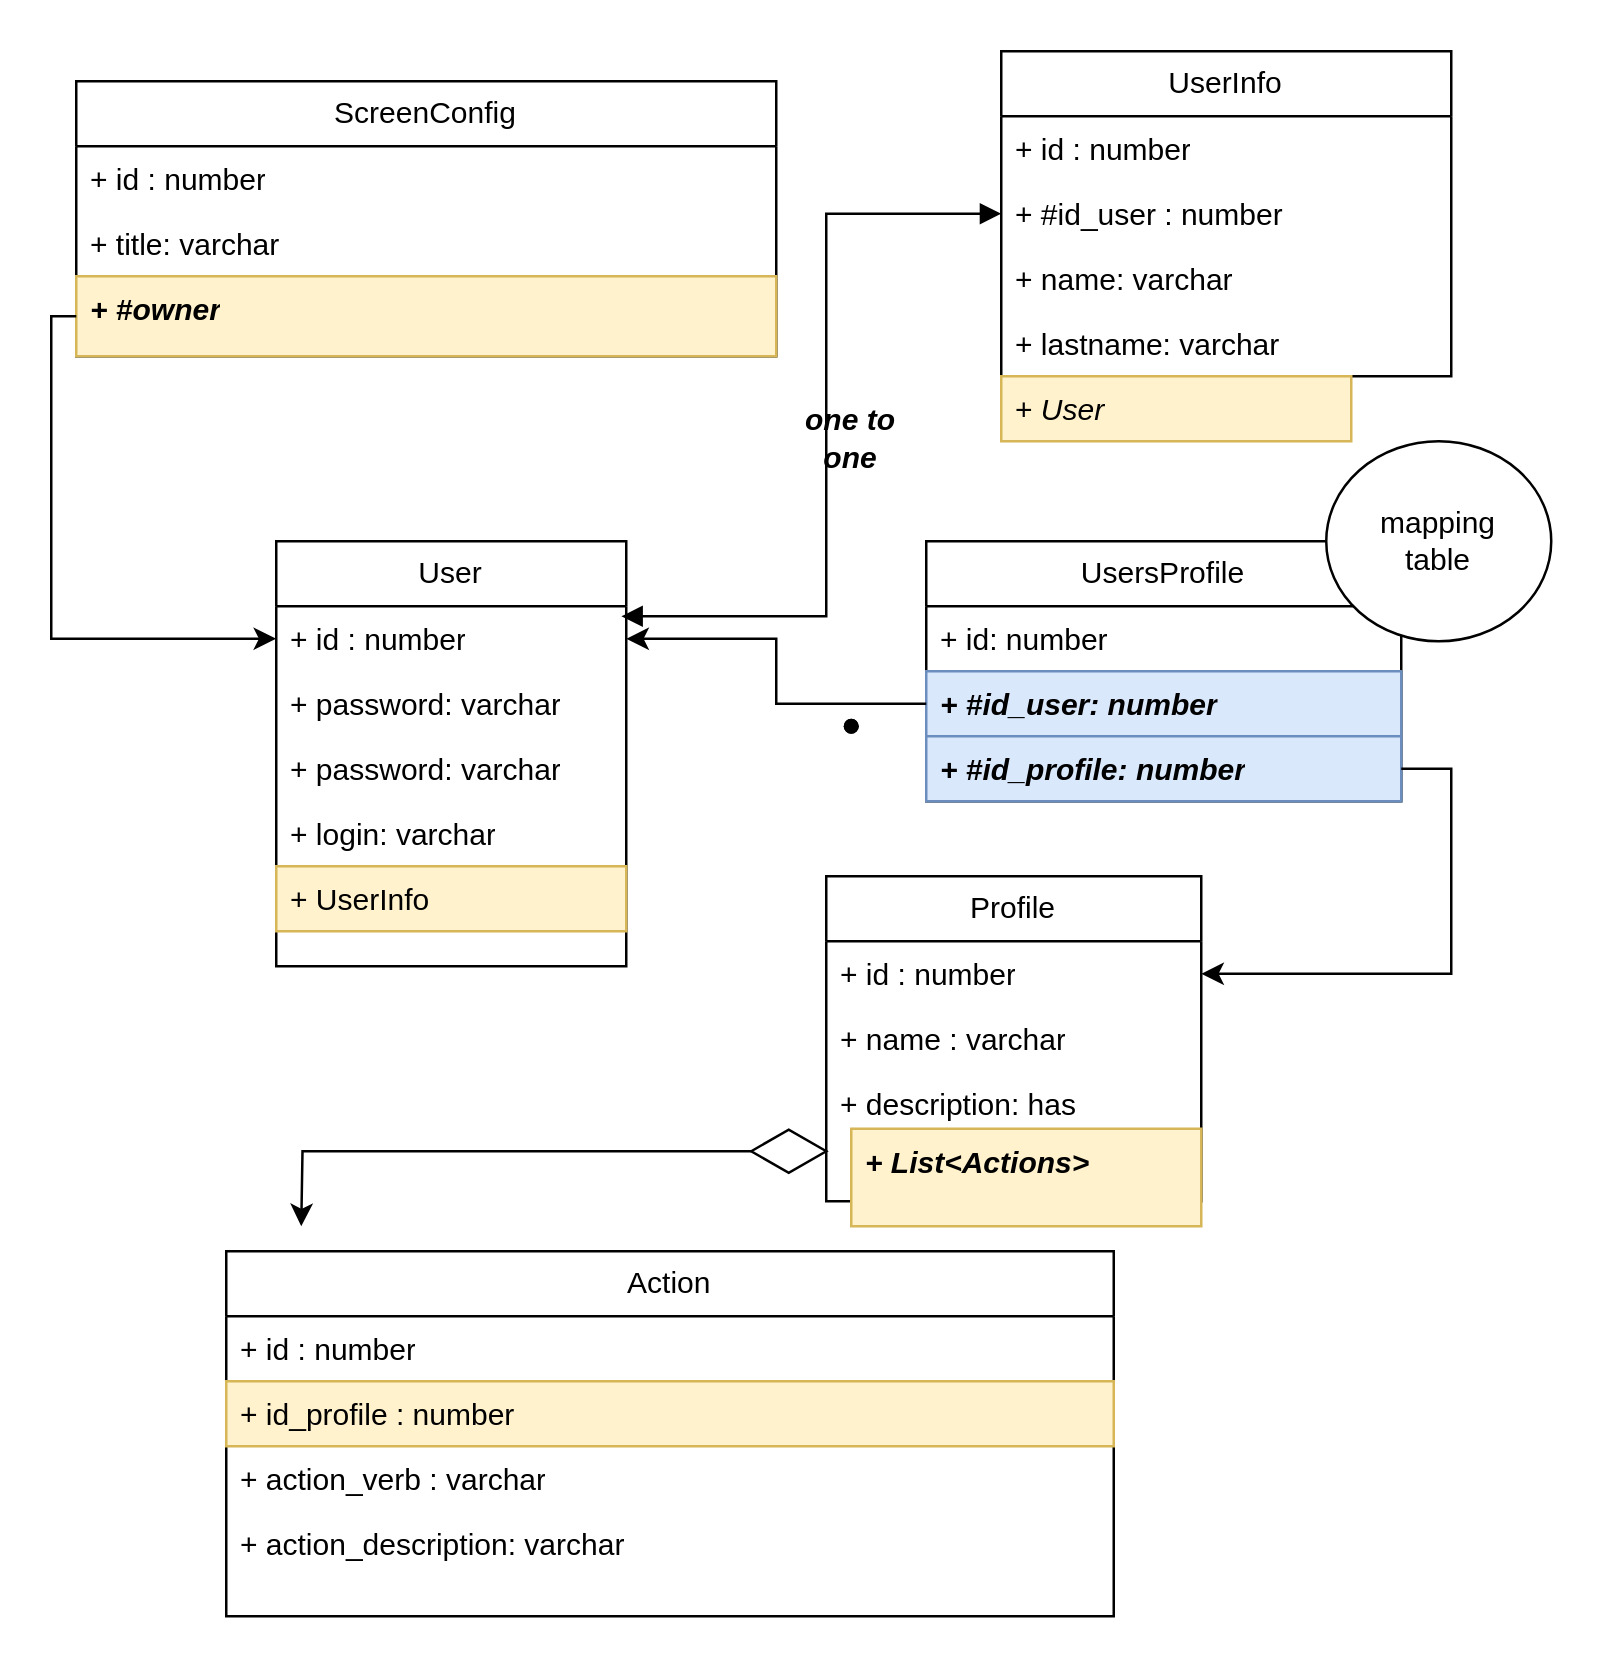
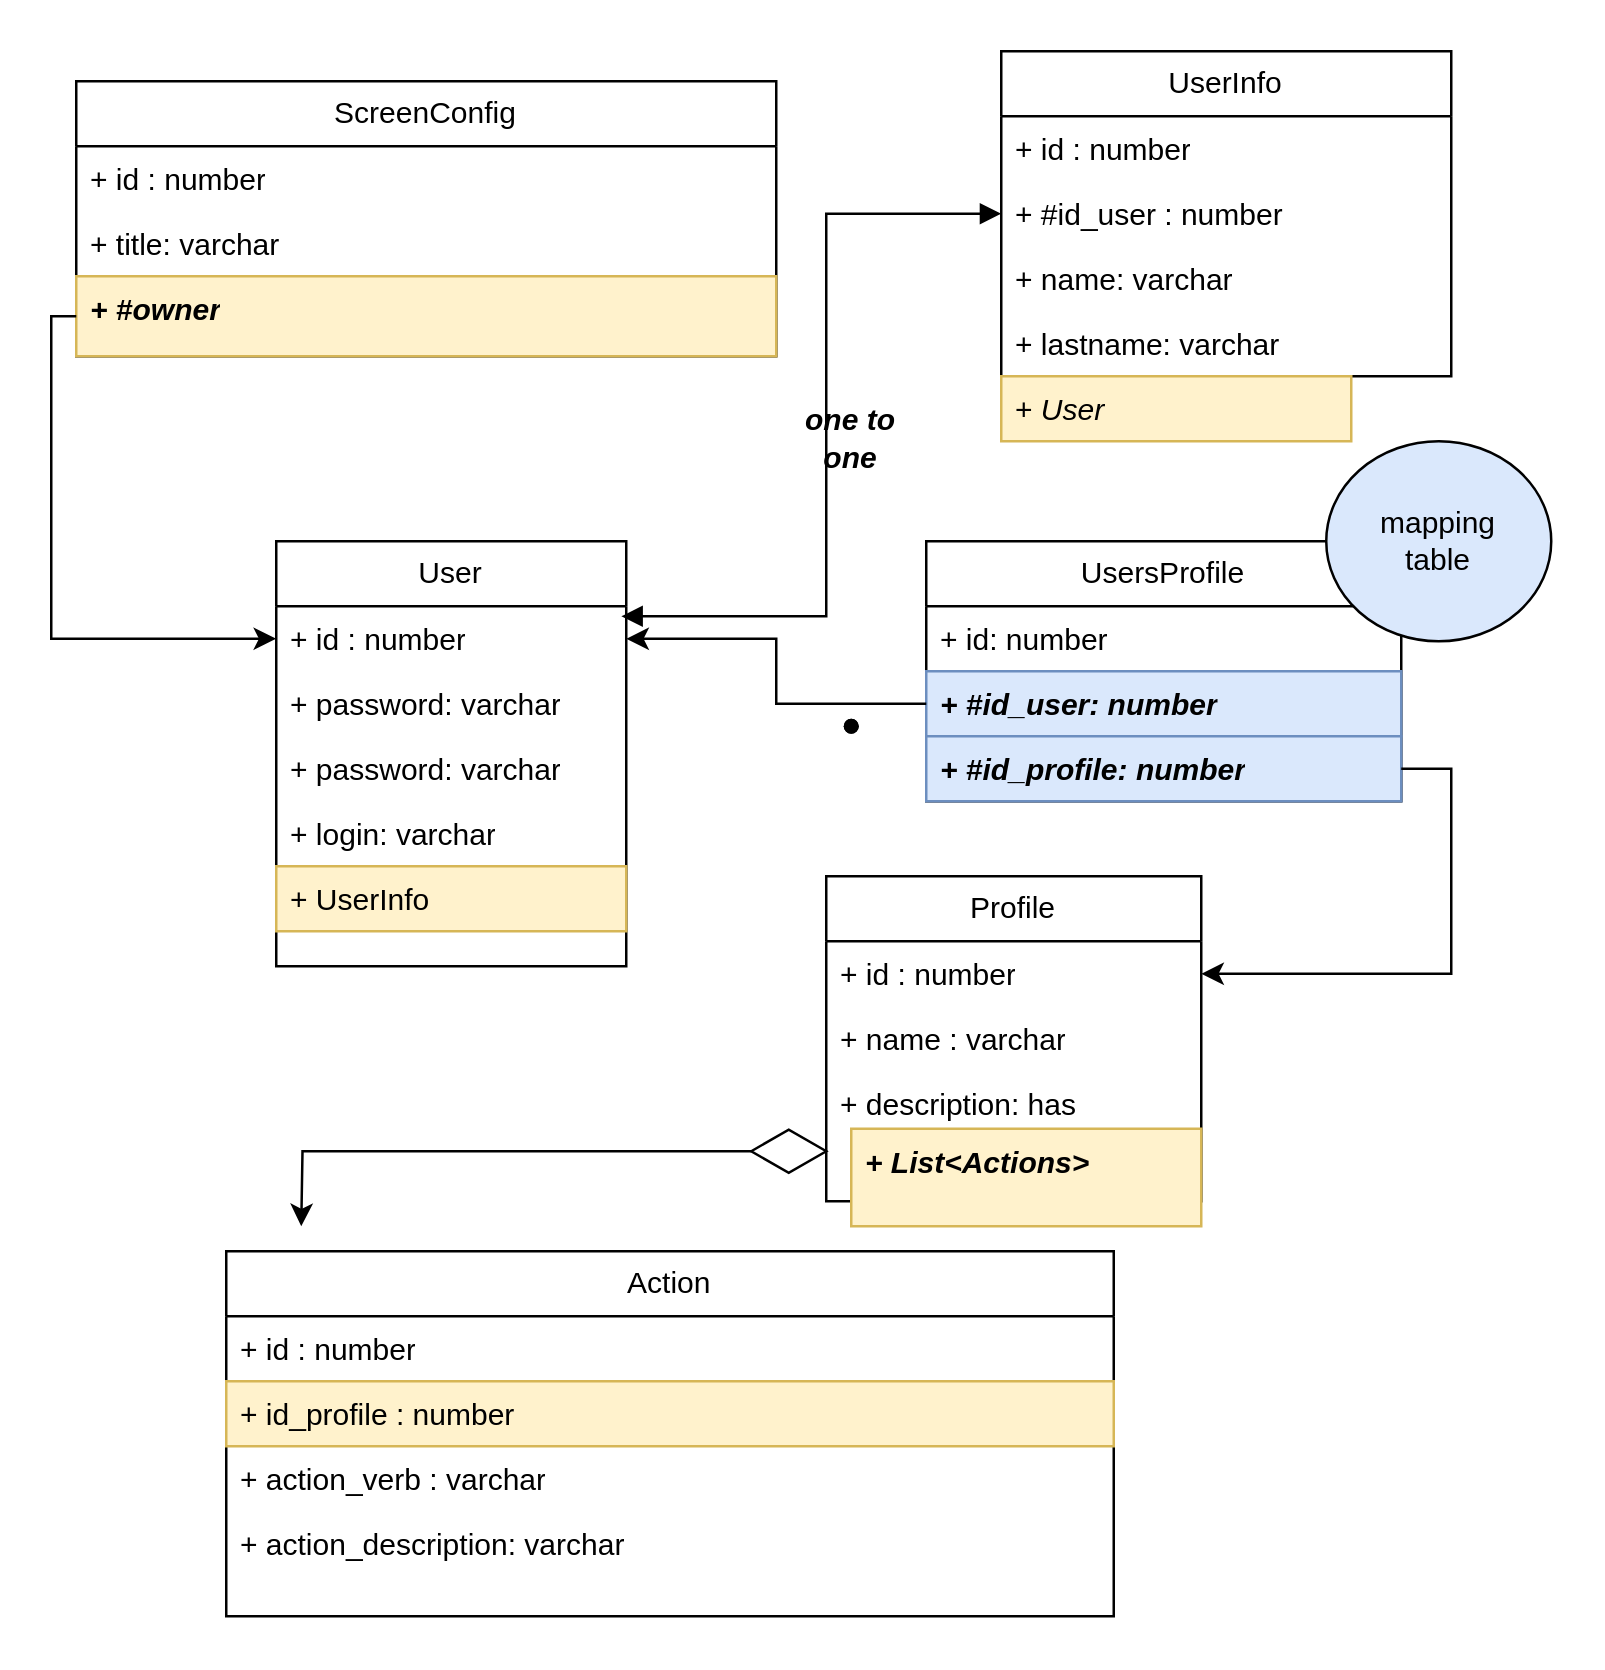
node "mapping table": fillcolor #ffffff -> #dae8fc
